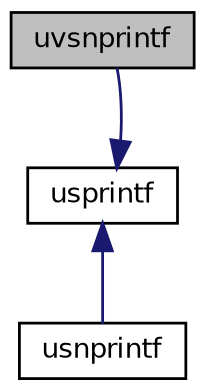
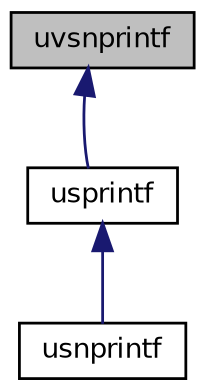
edge "uvsnprintf" -> "usprintf": reversed
